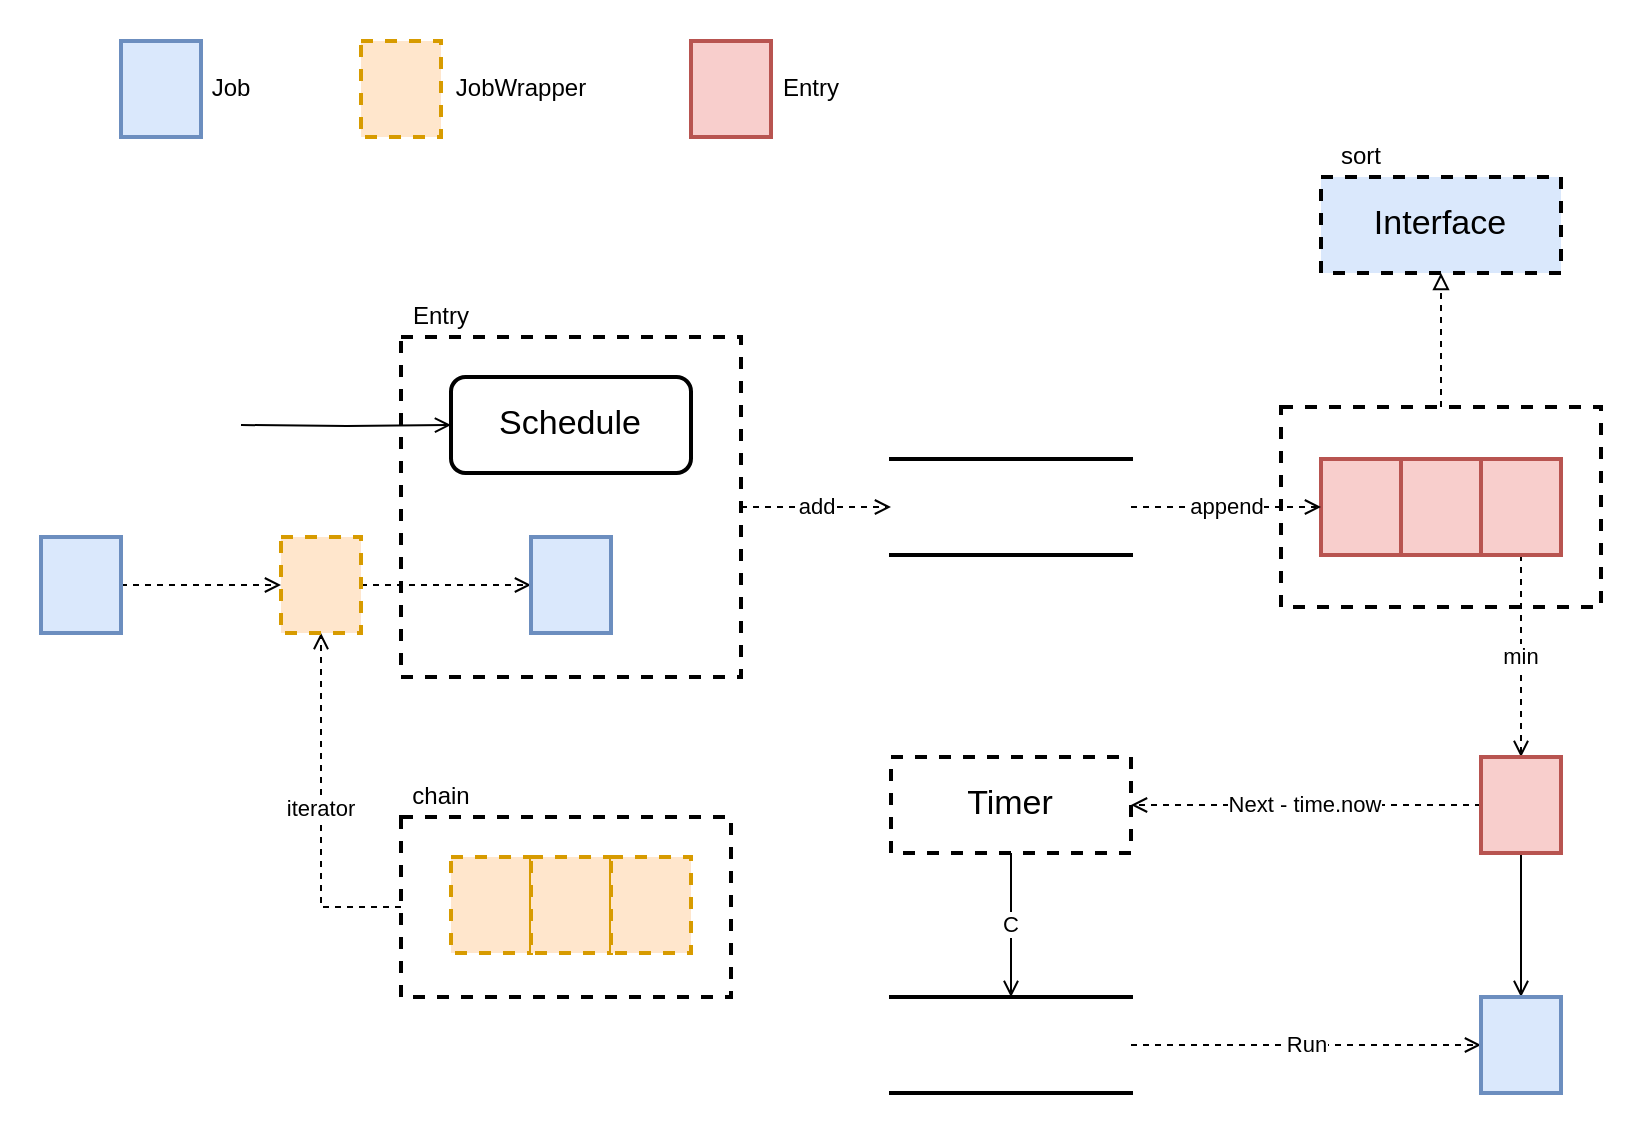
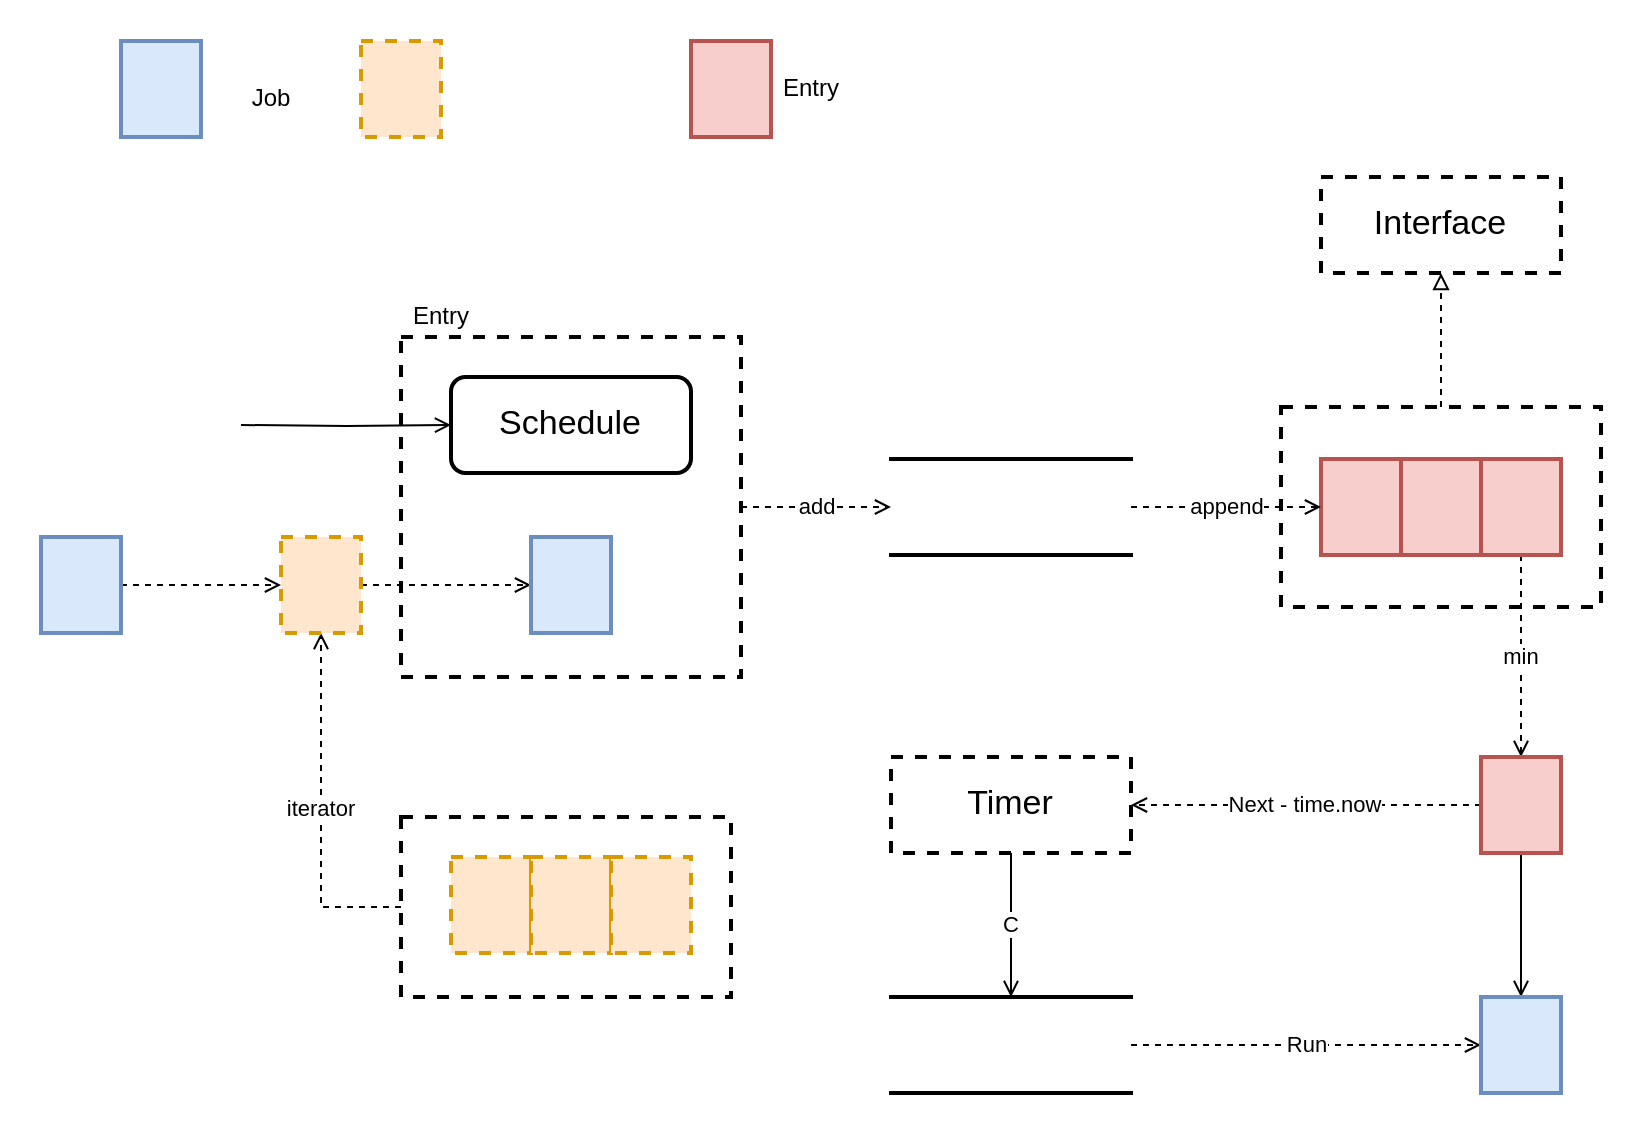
node "Job": moved (231, 89) -> (271, 99)
node "JobWrapper": removed
node "sort": removed
node "Interface": fillcolor #dae8fc -> #ffffff
node "chain": removed
